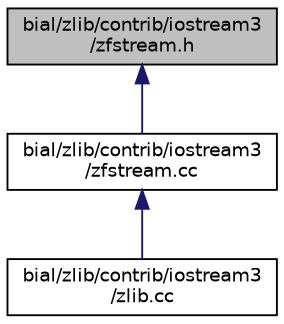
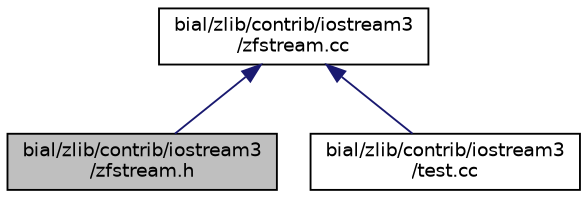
edge "bial/zlib/contrib/iostream3 /zfstream.cc" -> "bial/zlib/contrib/iostream3 /zfstream.h": reversed
node "bial/zlib/contrib/iostream3 /zlib.cc": label "bial/zlib/contrib/iostream3 /zlib.cc" -> "bial/zlib/contrib/iostream3 /test.cc"
